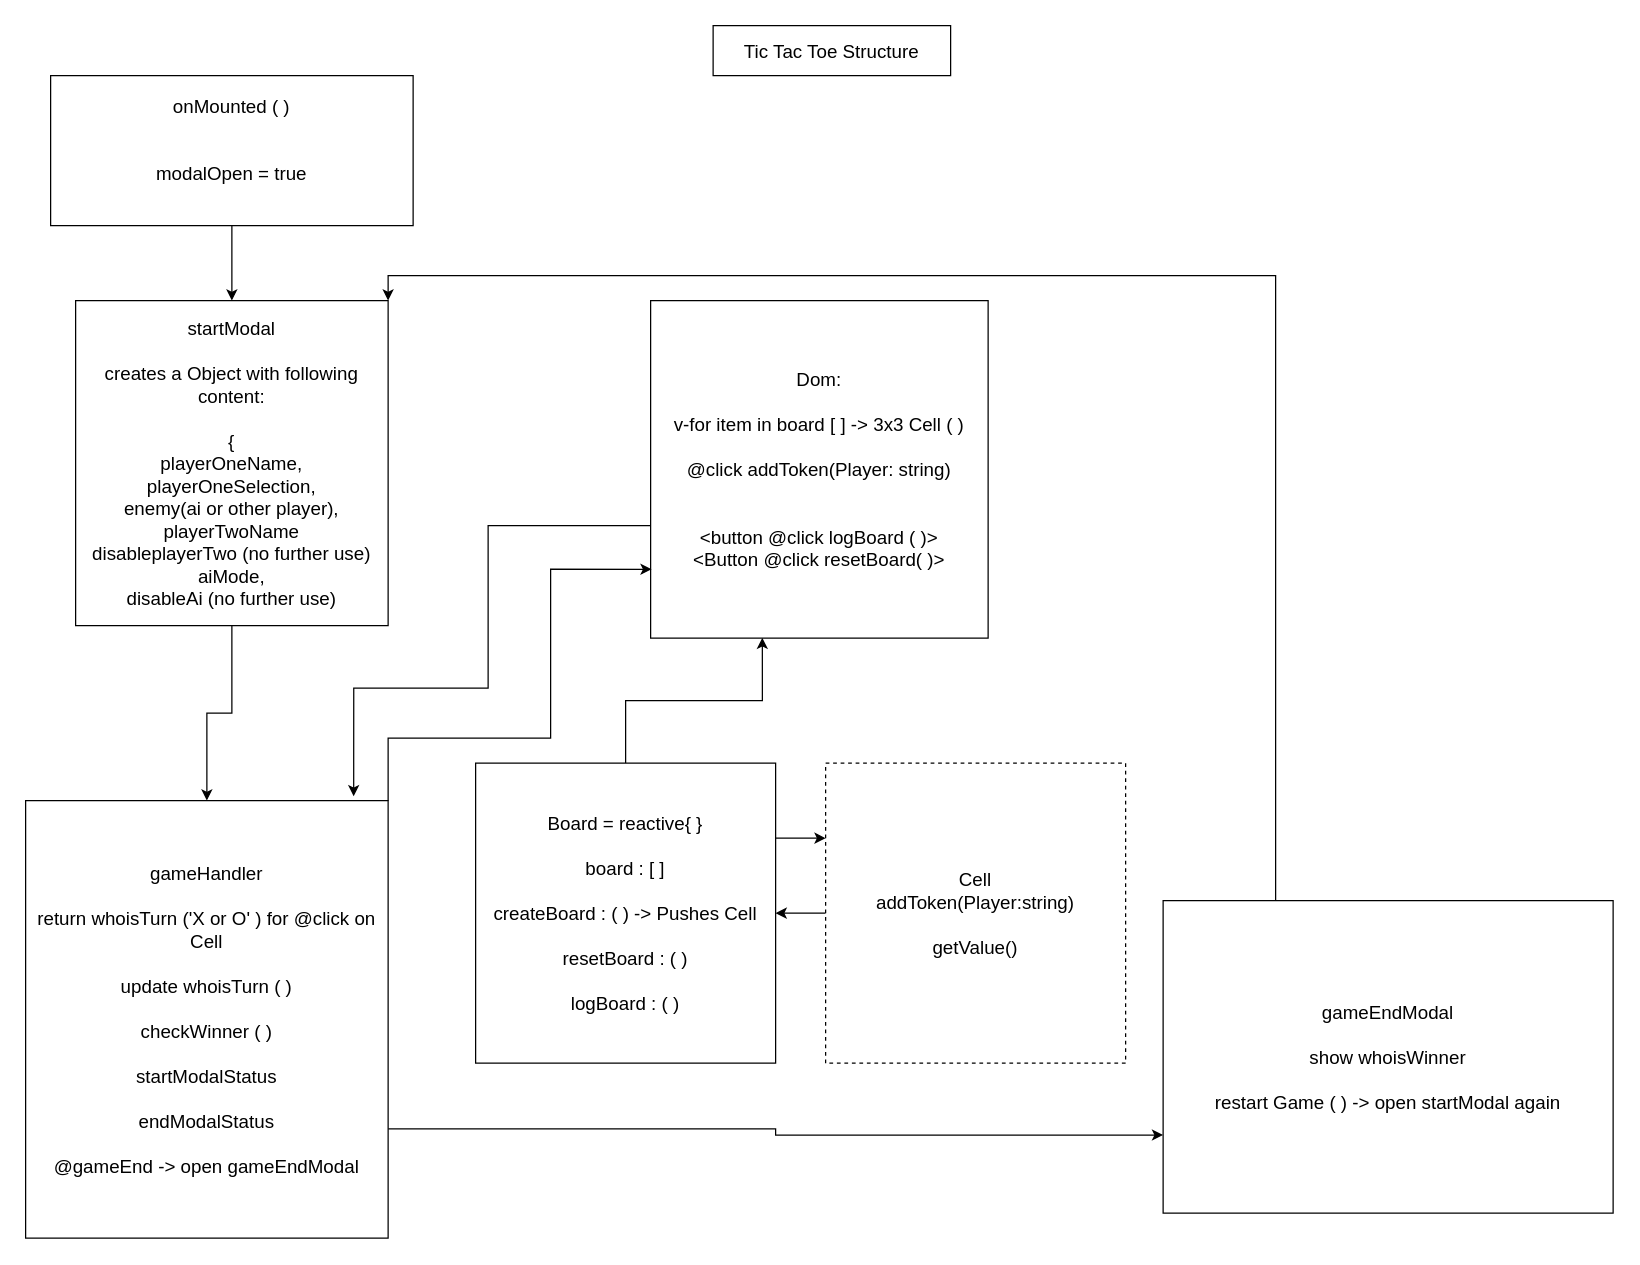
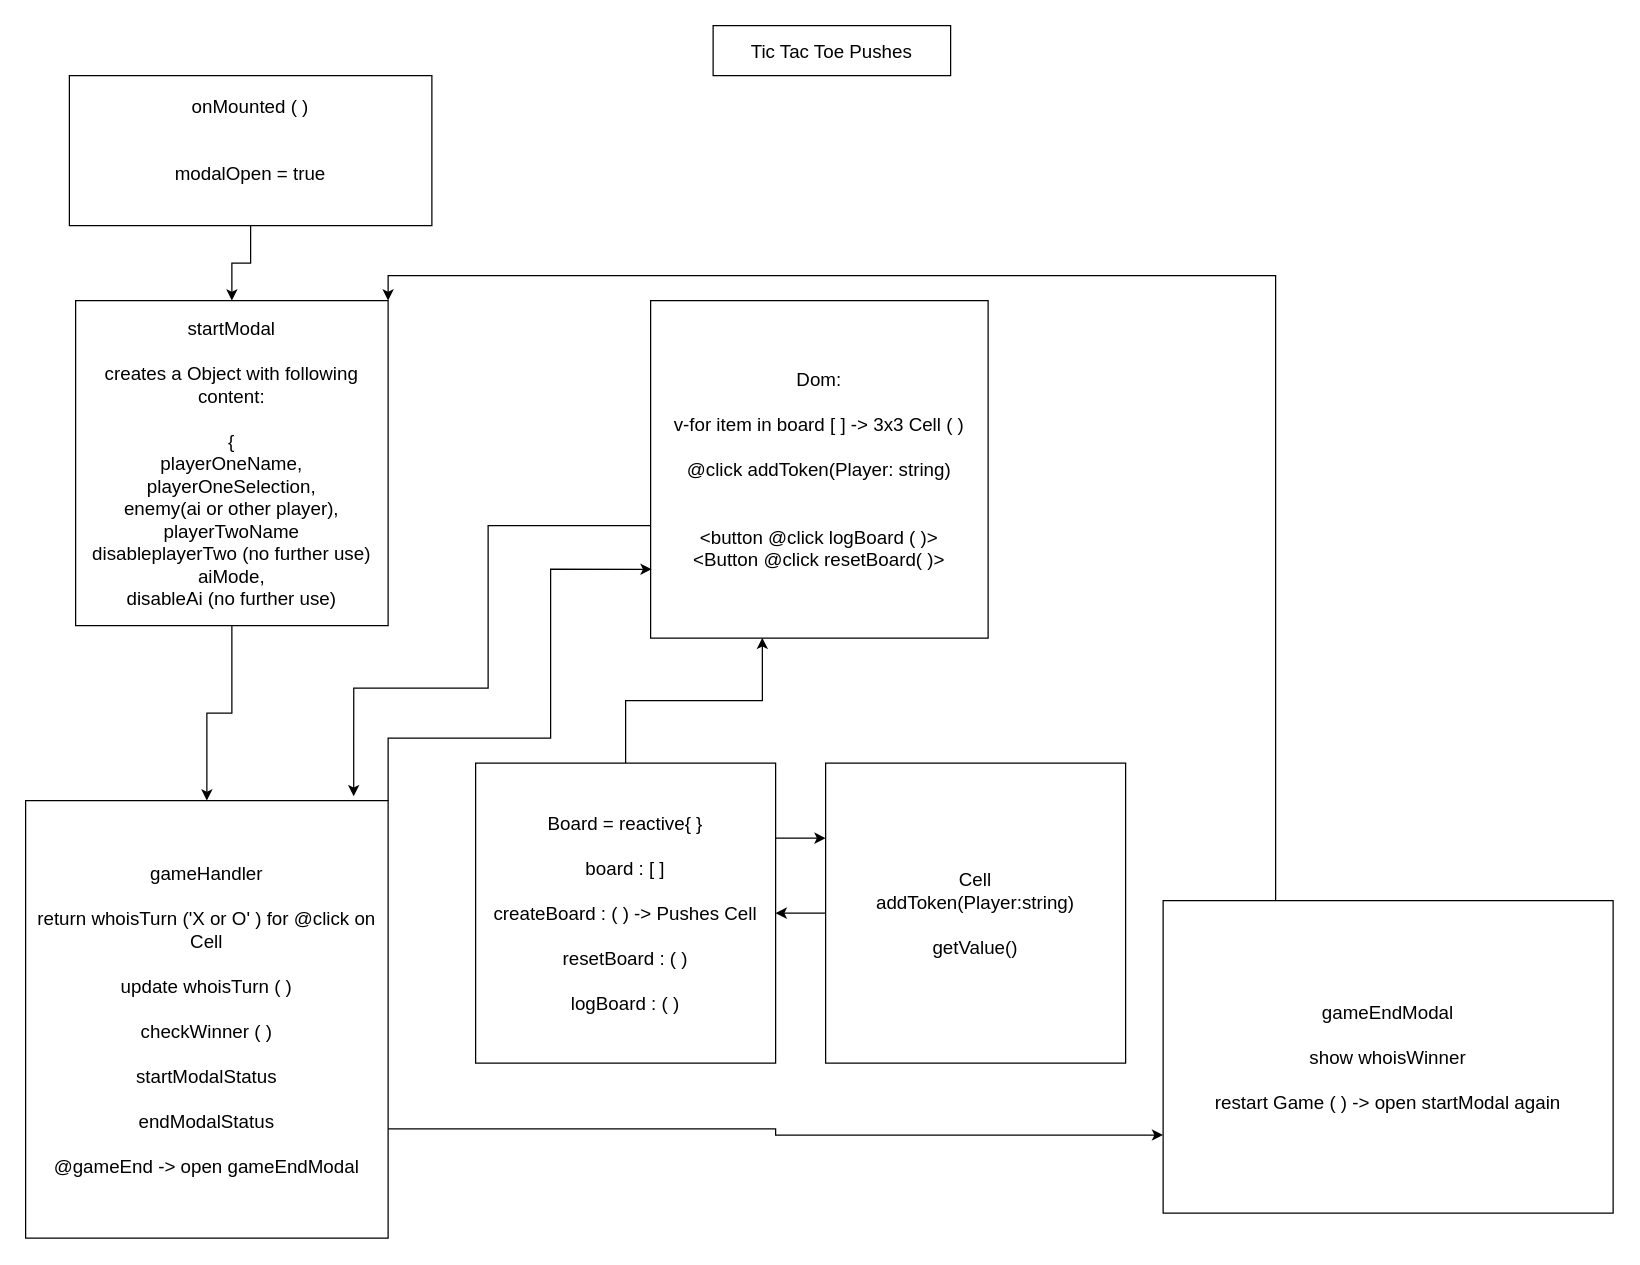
node "Tic Tac Toe Structure": label "Tic Tac Toe Structure" -> "Tic Tac Toe Pushes"
node "onMounted ( ) modalOpen = true": moved (232, 151) -> (251, 151)
node "Cell addToken(Player:string)getValue()": style dashed -> solid
